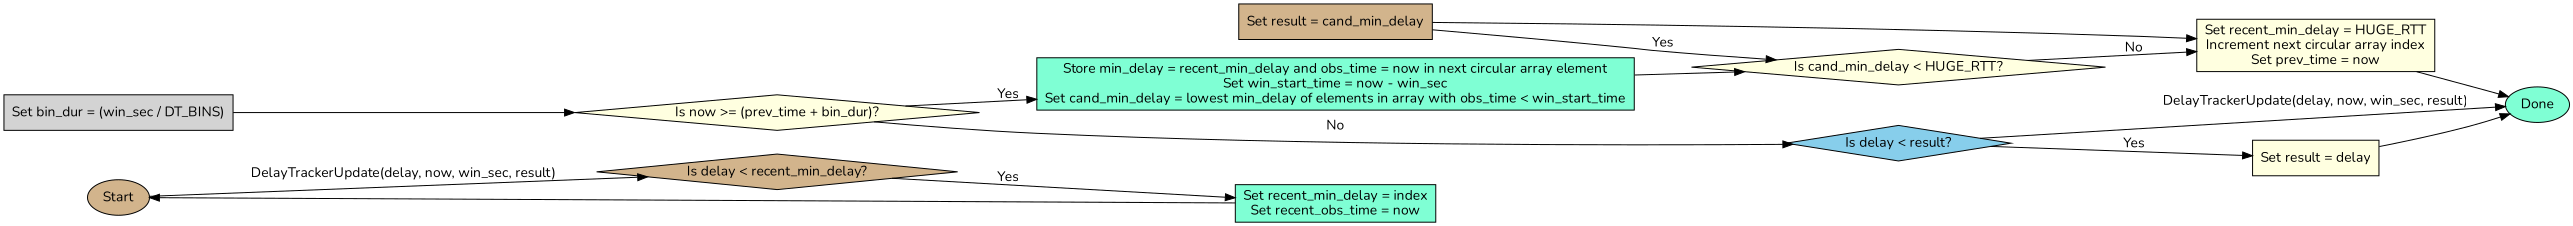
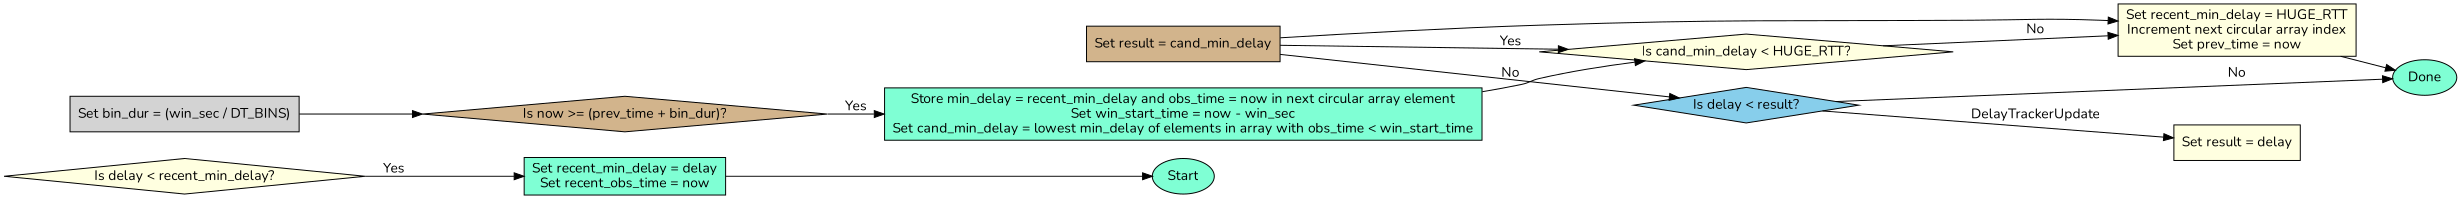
edge "Is delay < result?" -> "Done": label "DelayTrackerUpdate(delay, now, win_sec, result)" -> "No"
node "Is now >= (prev_time + bin_dur)?": fillcolor lightyellow -> tan
edge "Set result = delay" -> "Done": removed
edge "Is now >= (prev_time + bin_dur)?" -> "Is delay < result?": now "Set result = cand_min_delay" -> "Is delay < result?"
edge "Is delay < result?" -> "Set result = delay": label "Yes" -> "DelayTrackerUpdate"
node "Is delay < recent_min_delay?": fillcolor tan -> lightyellow
edge "Start" -> "Is delay < recent_min_delay?": removed, label "DelayTrackerUpdate(delay, now, win_sec, result)"
node "Start": fillcolor tan -> aquamarine
node "Set recent_min_delay = index Set recent_obs_time = now": label "Set recent_min_delay = index Set recent_obs_time = now" -> "Set recent_min_delay = delay Set recent_obs_time = now"
